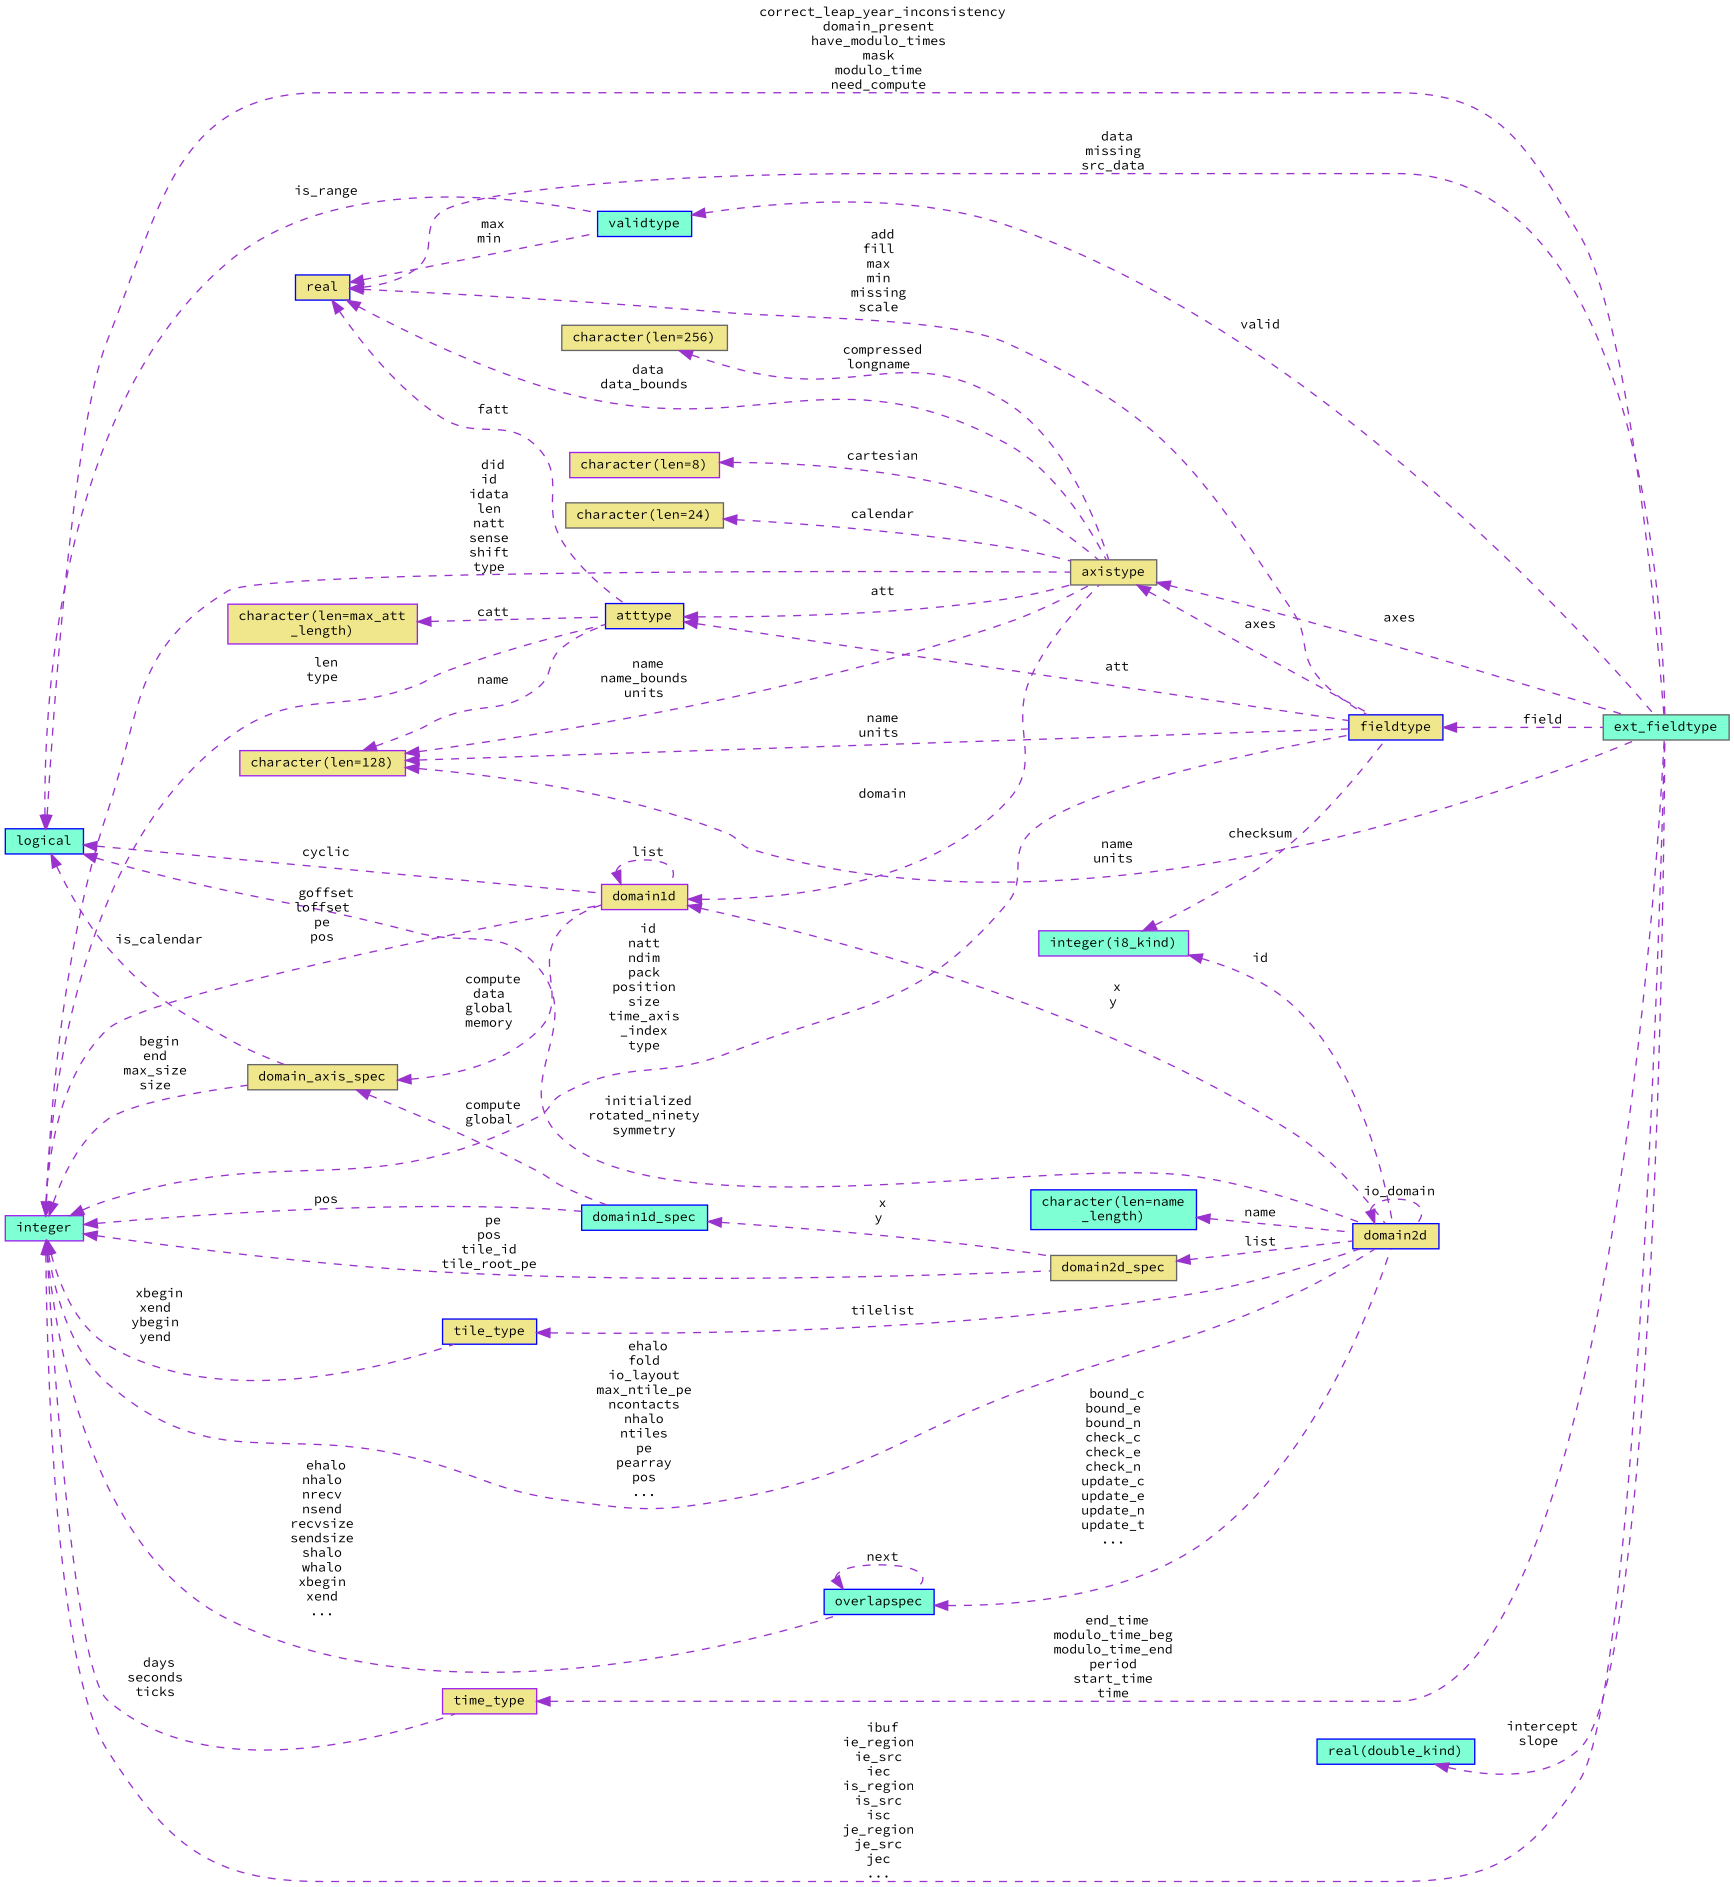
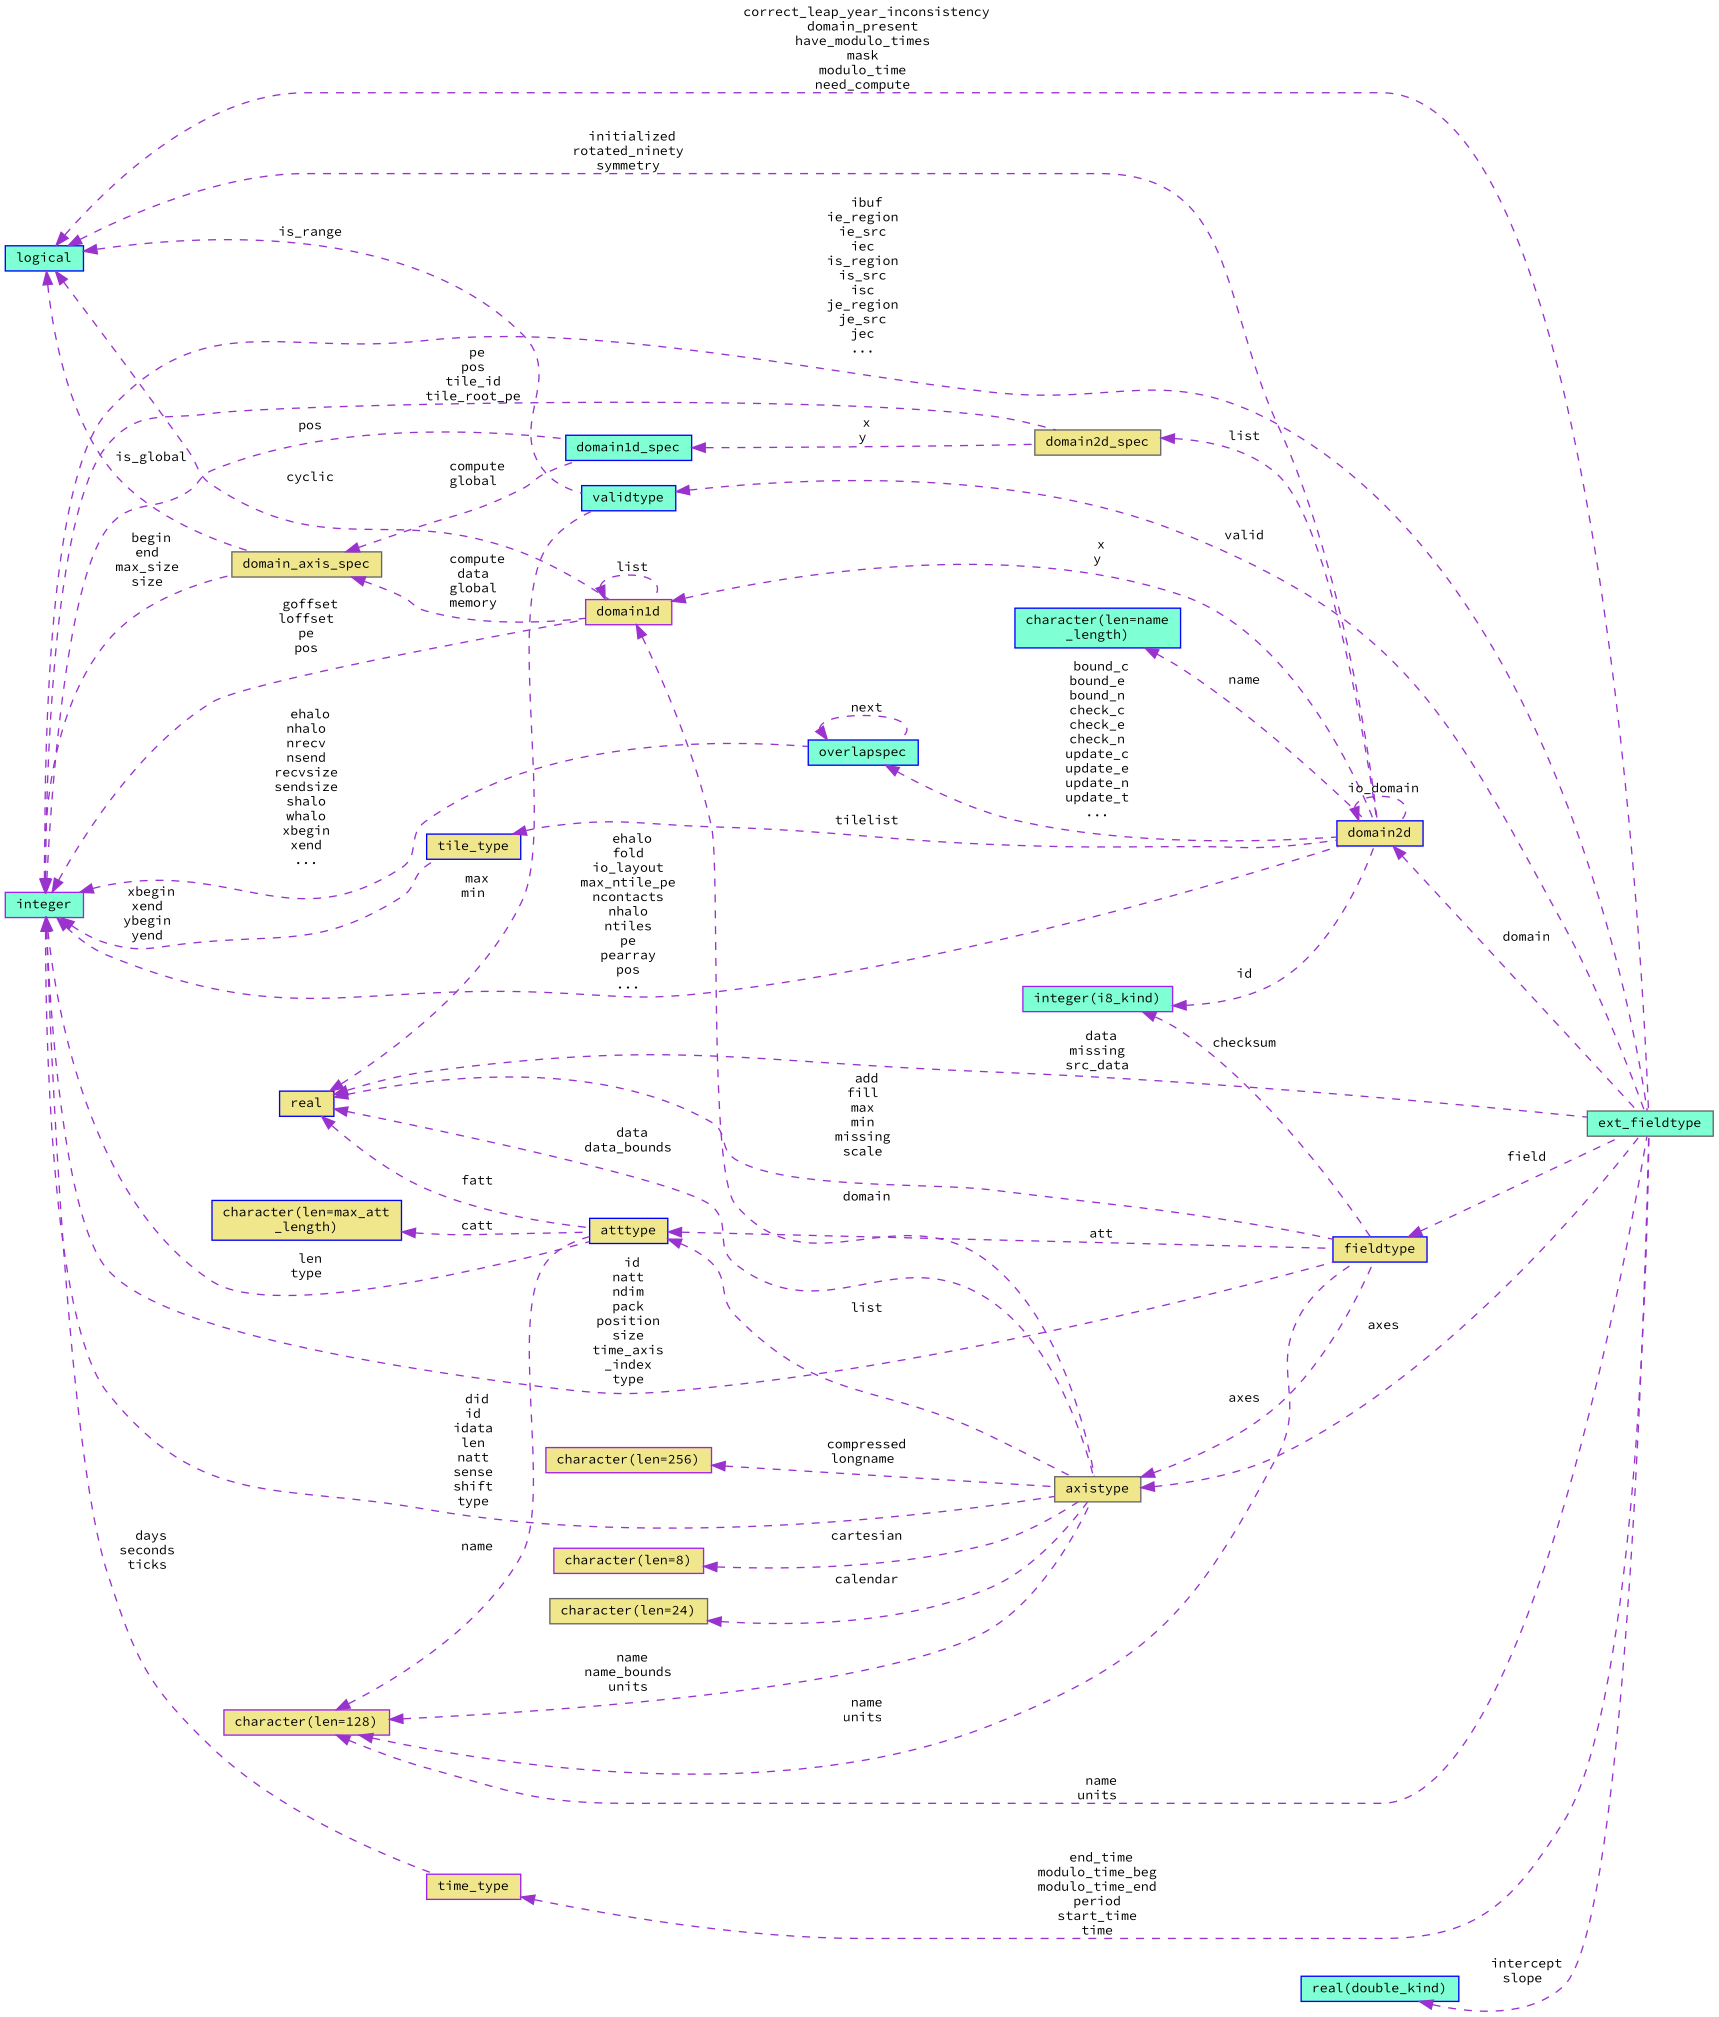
node "character(len=256)": color gray40 -> purple
edge "axistype" -> "atttype": label " att" -> " list"
node "character(len=max_att _length)": color purple -> blue
edge "domain_axis_spec" -> "logical": label " is_calendar" -> " is_global"
edge "ext_fieldtype" -> "domain2d": added, label "domain"
